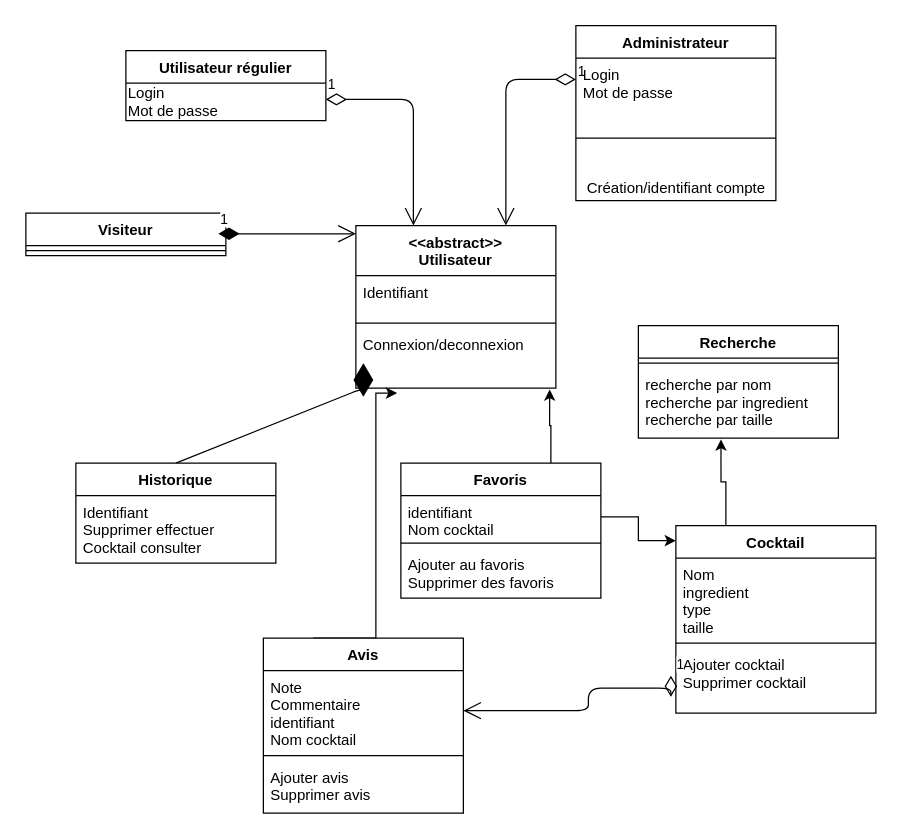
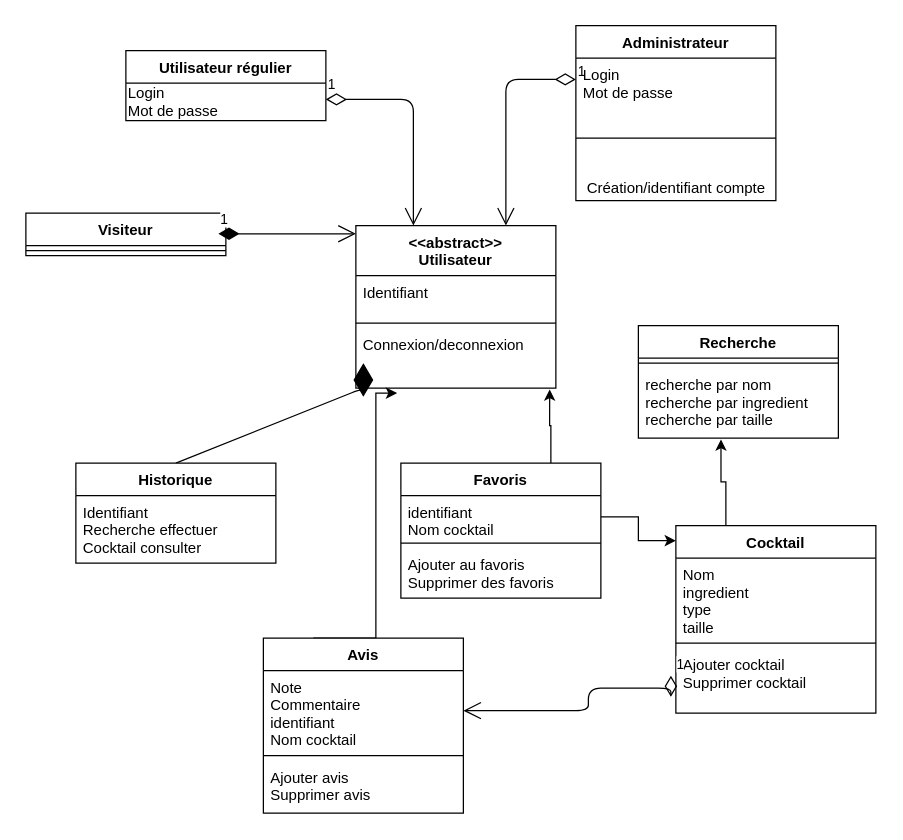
node "Identifiant Supprimer effectuer Cocktail consulter": label "Identifiant Supprimer effectuer Cocktail consulter" -> "Identifiant Recherche effectuer Cocktail consulter"
